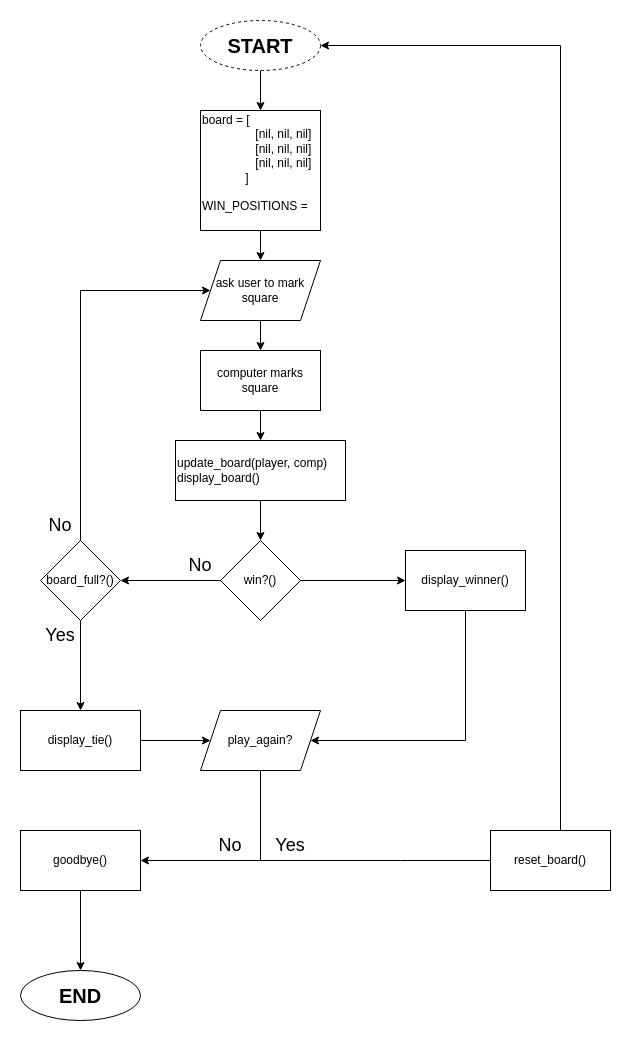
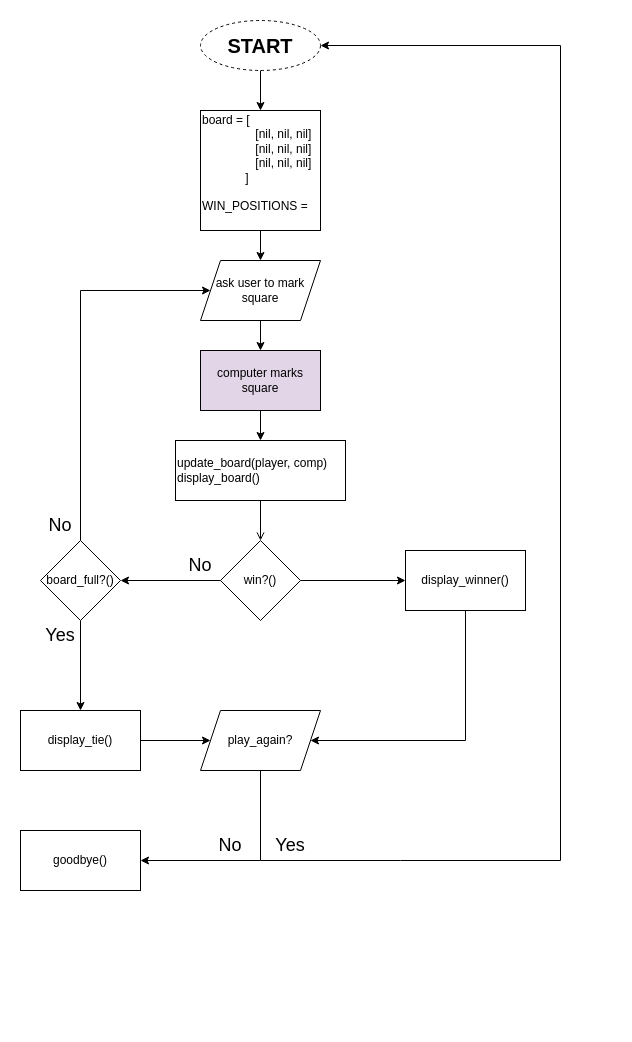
node "computer marks square": fillcolor #ffffff -> #e1d5e7
edge "update_board(player, comp) display_board()" -> "win?()": arrowhead classic -> open
node "reset_board()": removed
edge "goodbye()" -> "END": removed
node "END": removed
